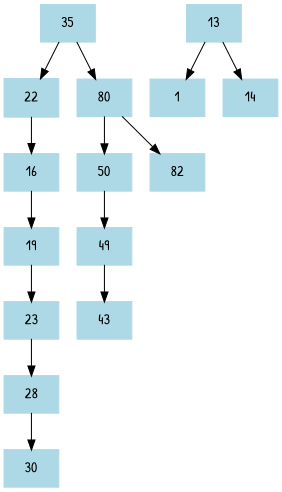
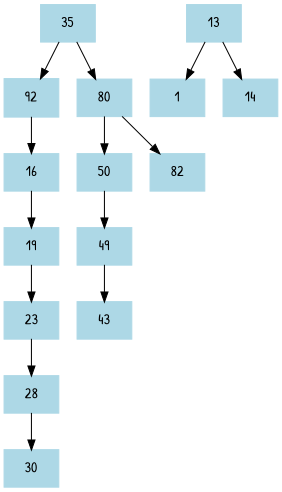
node "22": label "22" -> "92"
